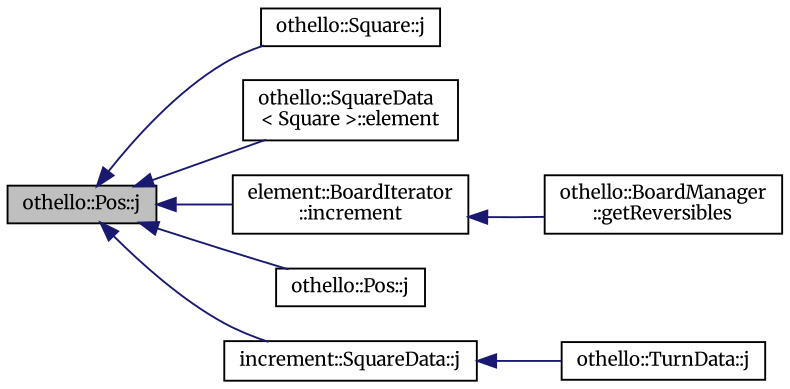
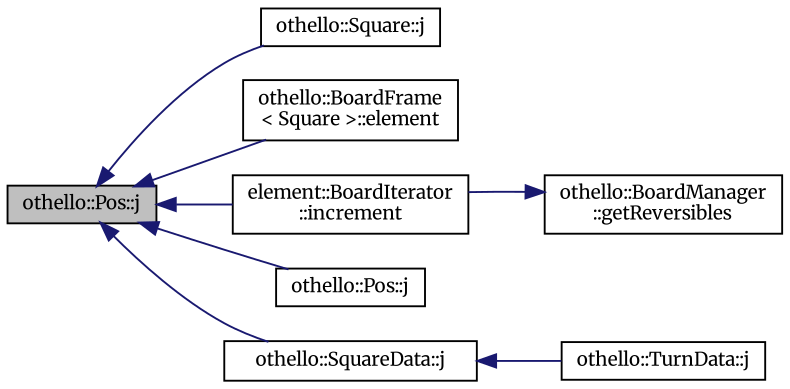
node "othello::SquareData < Square >::element": label "othello::SquareData < Square >::element" -> "othello::BoardFrame < Square >::element"
edge "othello::BoardManager ::getReversibles" -> "element::BoardIterator ::increment": reversed
node "increment::SquareData::j": label "increment::SquareData::j" -> "othello::SquareData::j"
